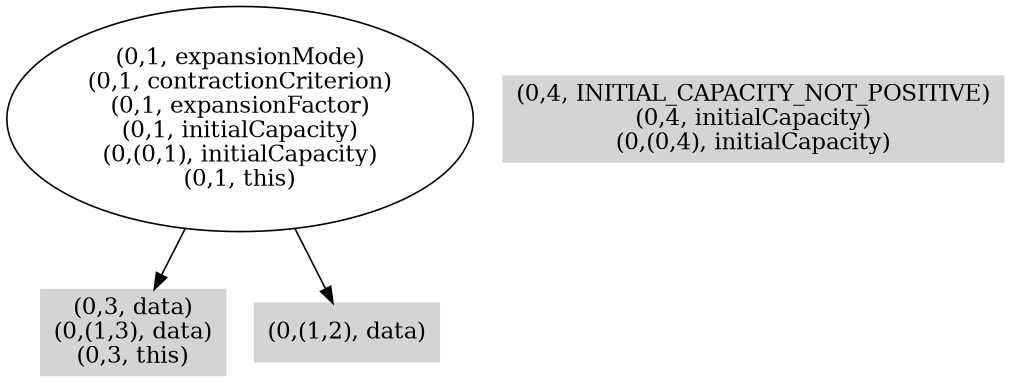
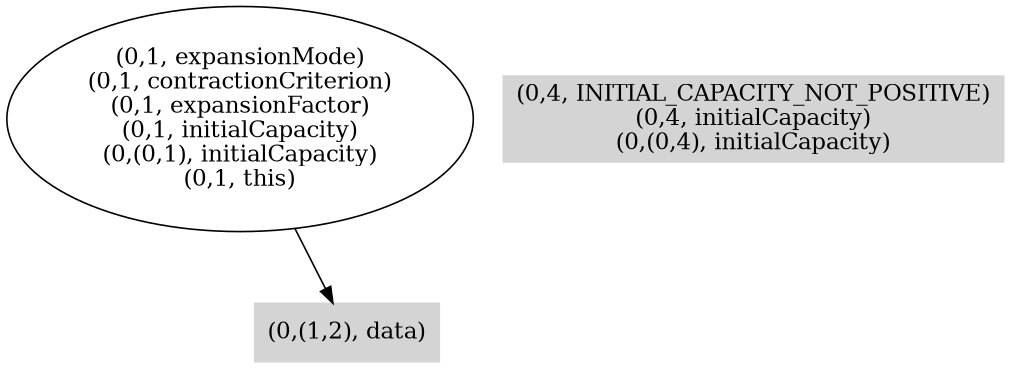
node "(0,3, data) (0,(1,3), data) (0,3, this)": removed
